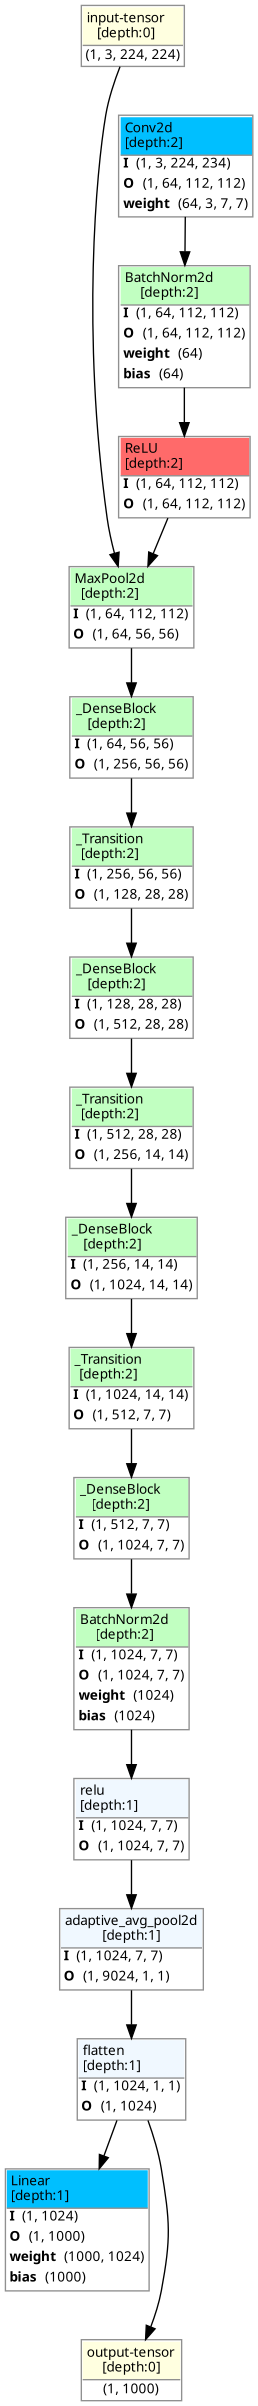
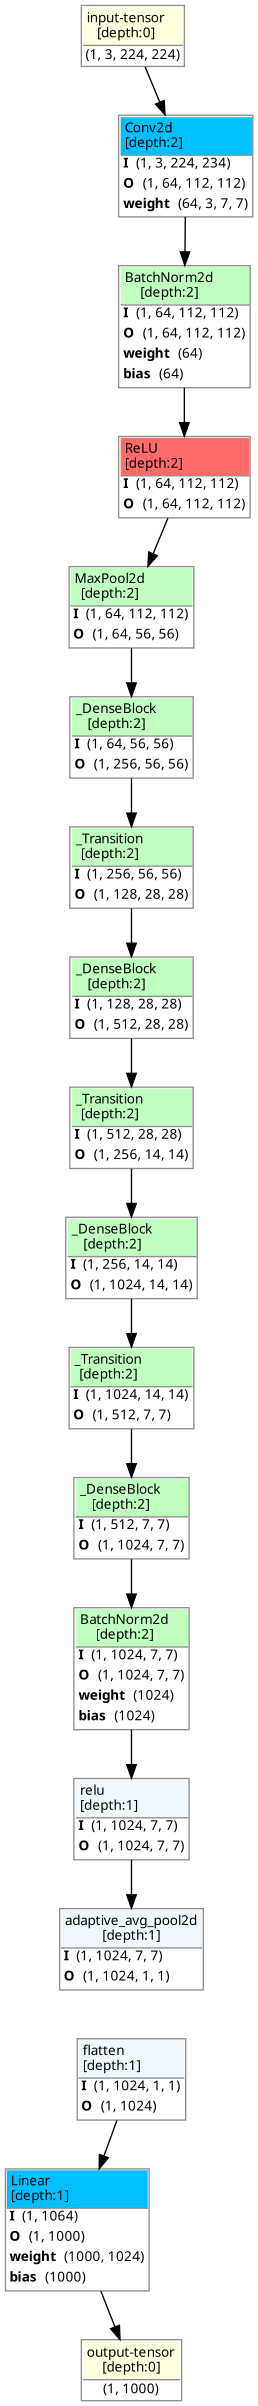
edge "input-tensor" -> "MaxPool2d": now "input-tensor" -> "Conv2d"
node "adaptive_avg_pool2d": text "(1, 9024, 1, 1)" -> "(1, 1024, 1, 1)"
edge "adaptive_avg_pool2d" -> "flatten": removed
node "Linear": text "(1, 1024)" -> "(1, 1064)"
edge "flatten" -> "output-tensor": now "Linear" -> "output-tensor"
